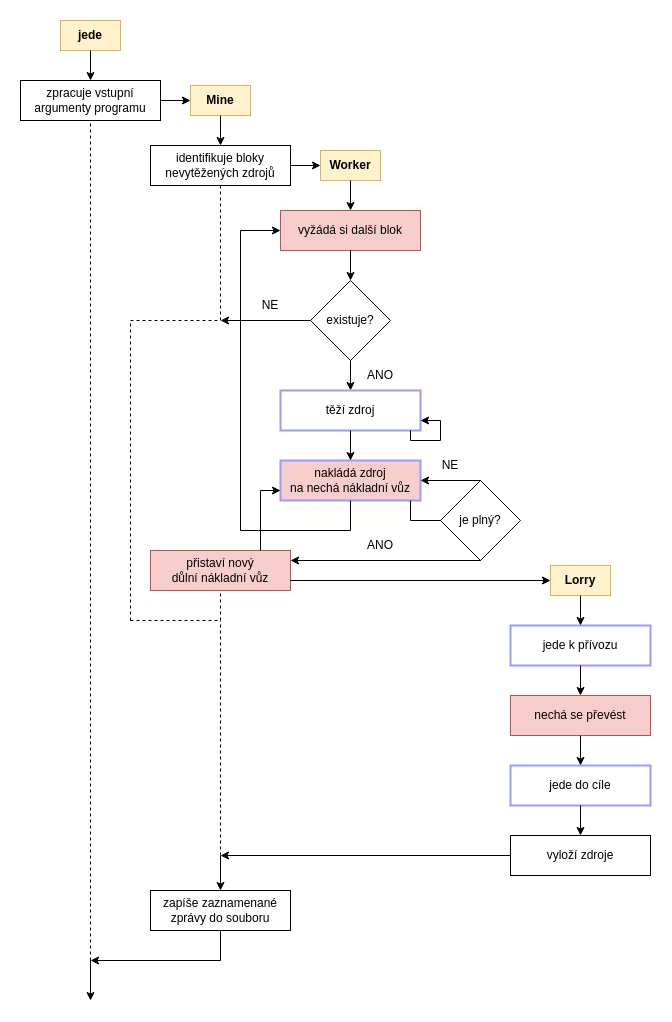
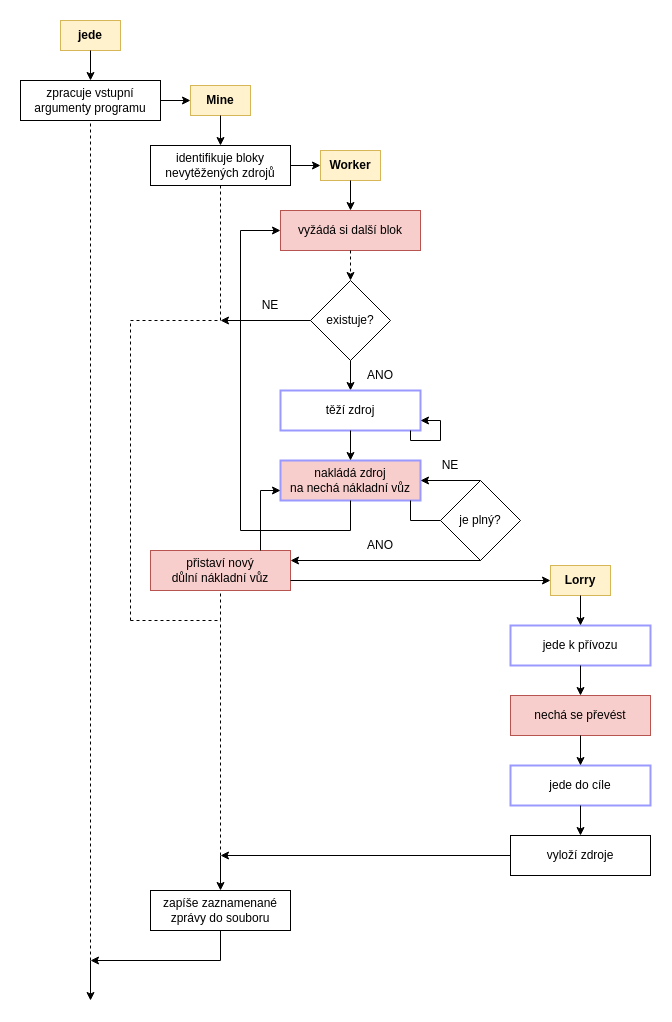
edge "vyžádá si další blok" -> "existuje?": style solid -> dashed
